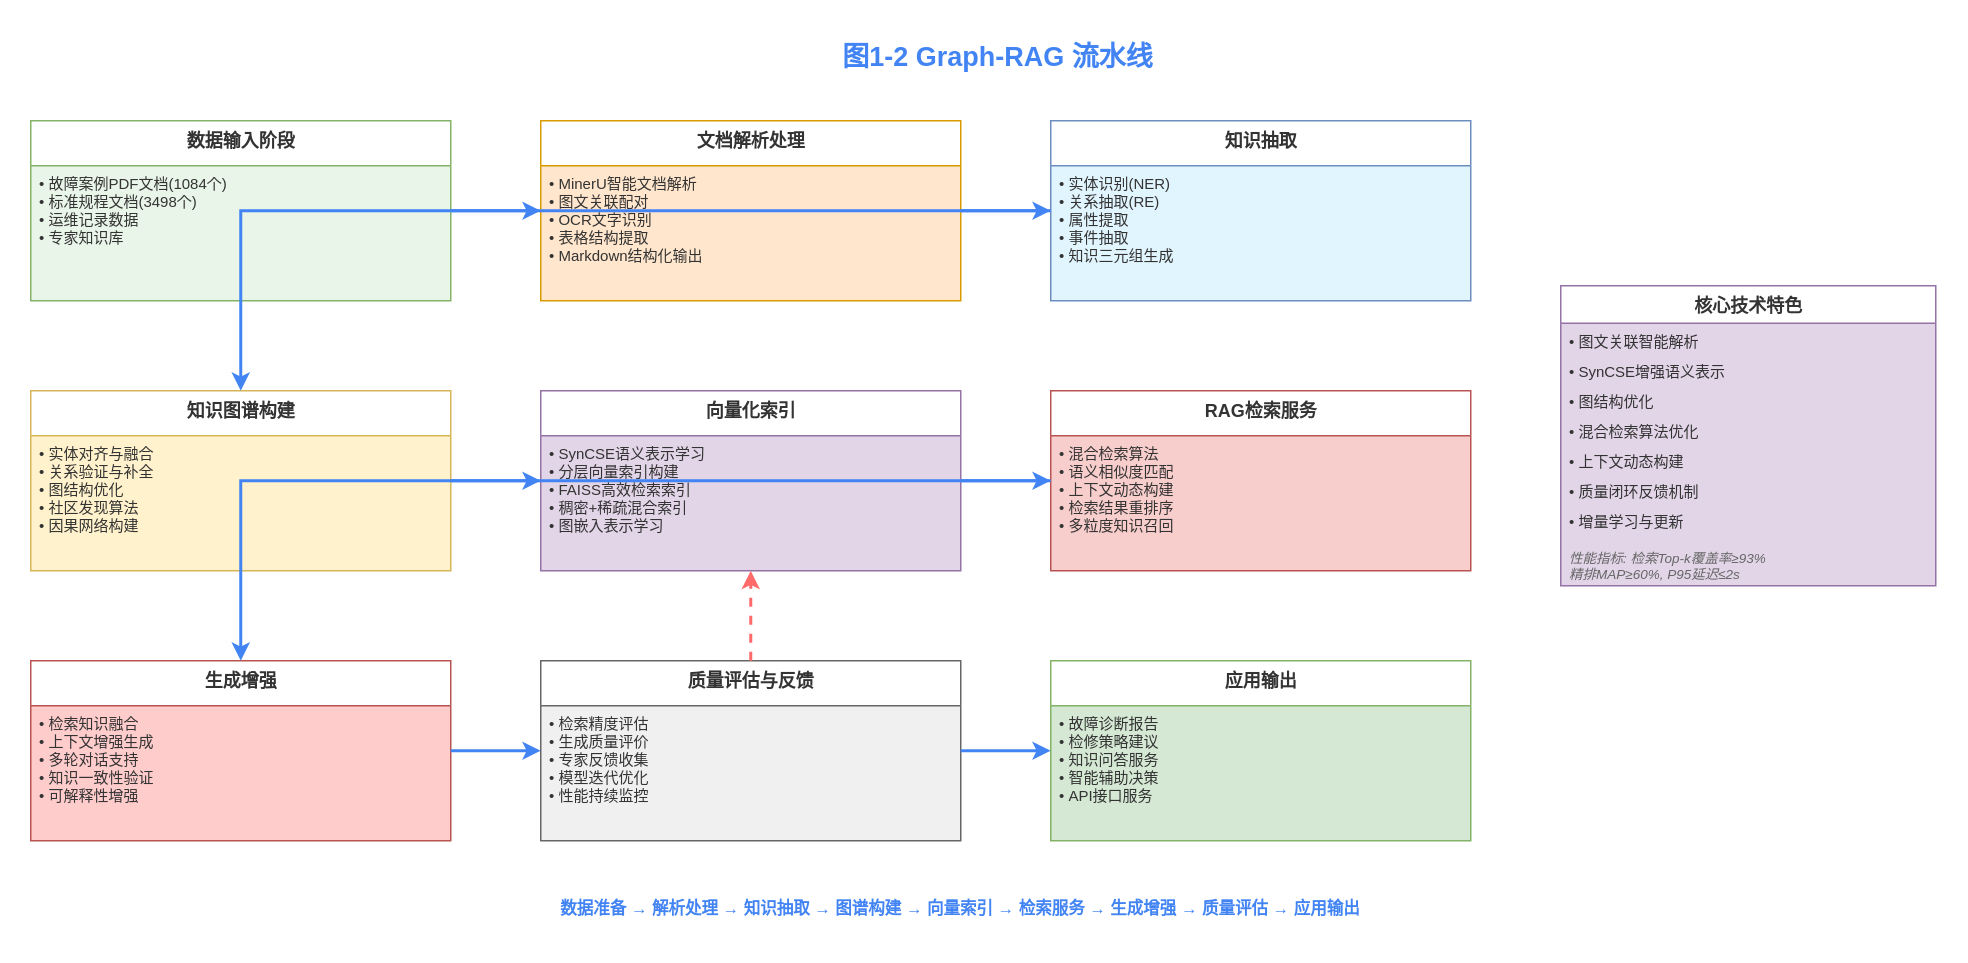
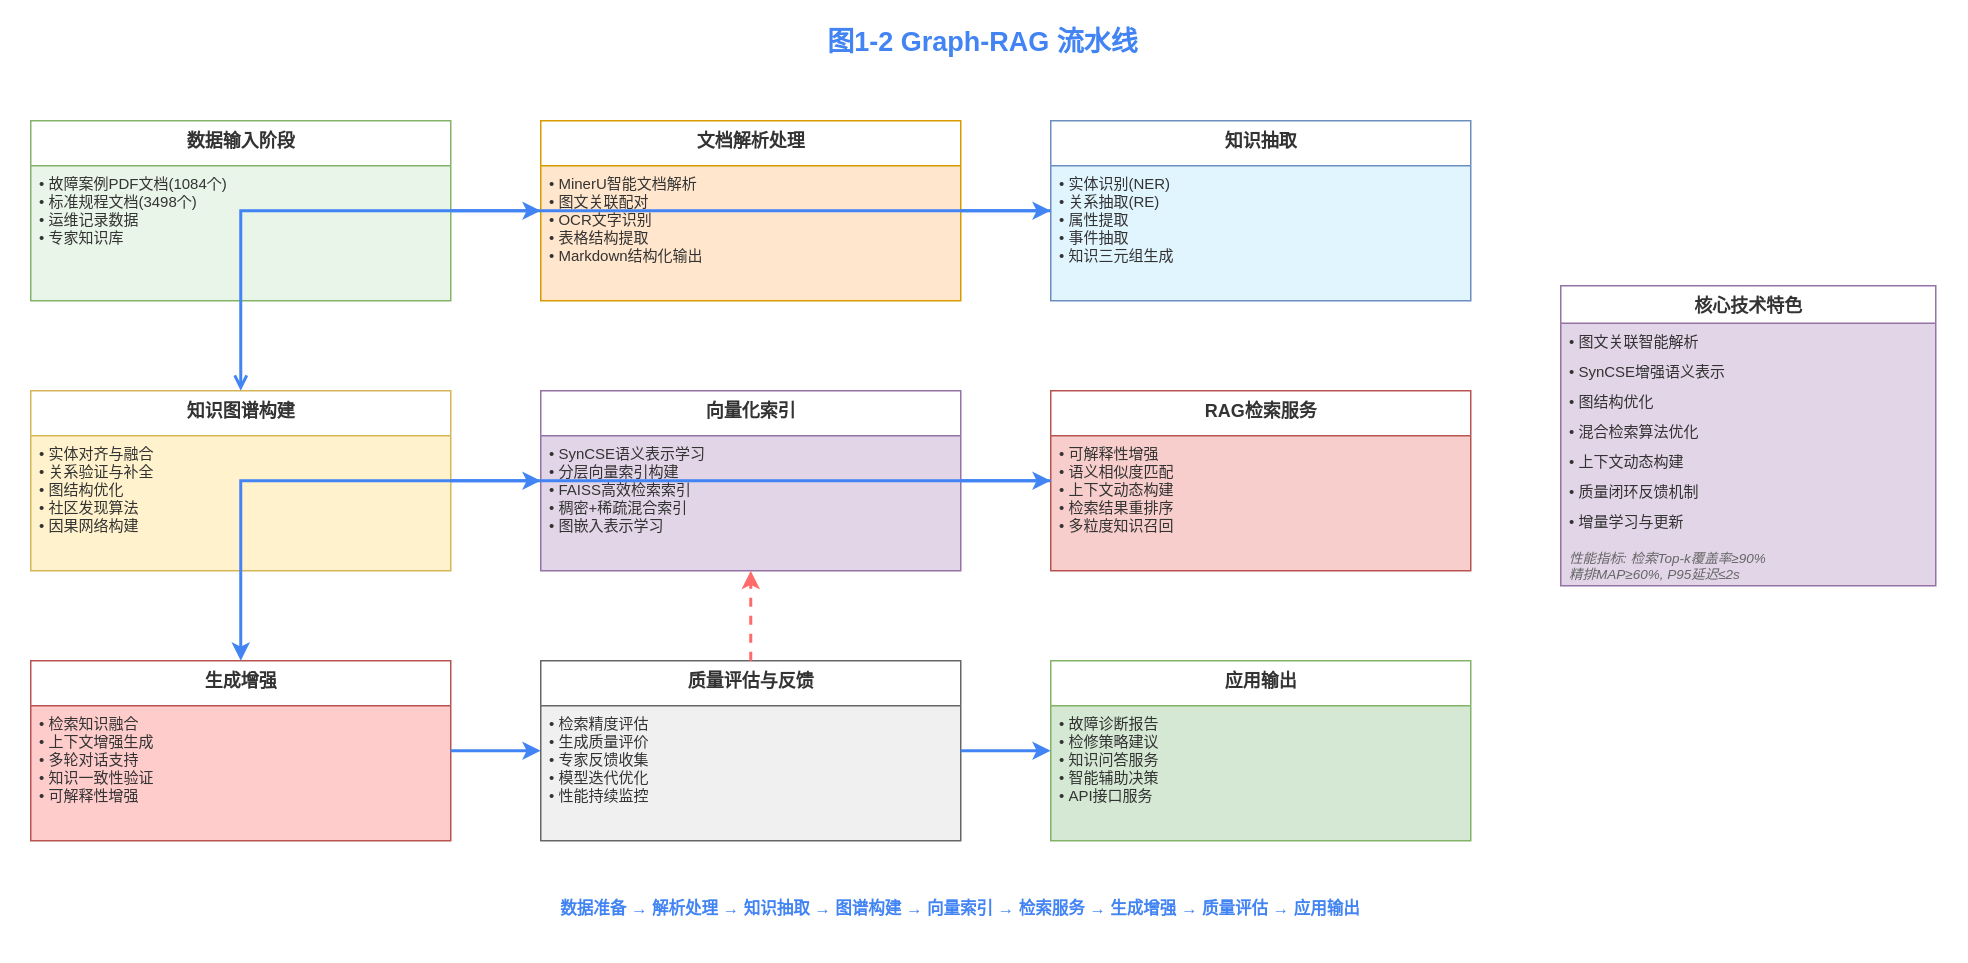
node "图1-2 Graph-RAG 流水线": moved (998, 57) -> (983, 42)
edge "知识抽取" -> "知识图谱构建": arrowhead classic -> open
node "• 混合检索算法 • 语义相似度匹配 • 上下文动态构建 • 检索结果重排序 • 多粒度知识召回": label "• 混合检索算法 • 语义相似度匹配 • 上下文动态构建 • 检索结果重排序 • 多粒度知识召回" -> "• 可解释性增强 • 语义相似度匹配 • 上下文动态构建 • 检索结果重排序 • 多粒度知识召回"
node "性能指标: 检索Top-k覆盖率≥93% 精排MAP≥60%, P95延迟≤2s": label "性能指标: 检索Top-k覆盖率≥93% 精排MAP≥60%, P95延迟≤2s" -> "性能指标: 检索Top-k覆盖率≥90% 精排MAP≥60%, P95延迟≤2s"
